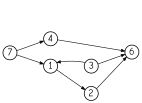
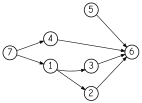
node "5": added
edge "3" -> "1": reversed
